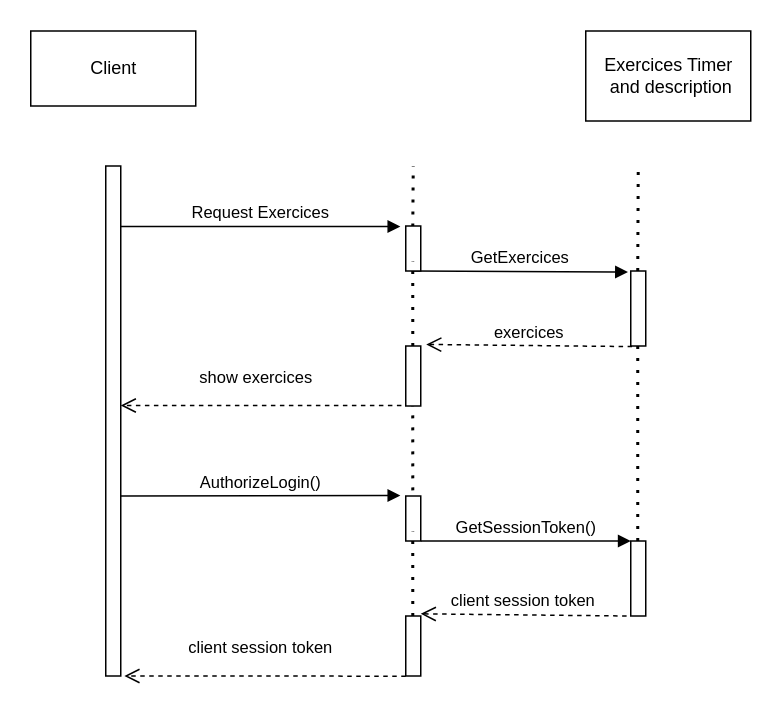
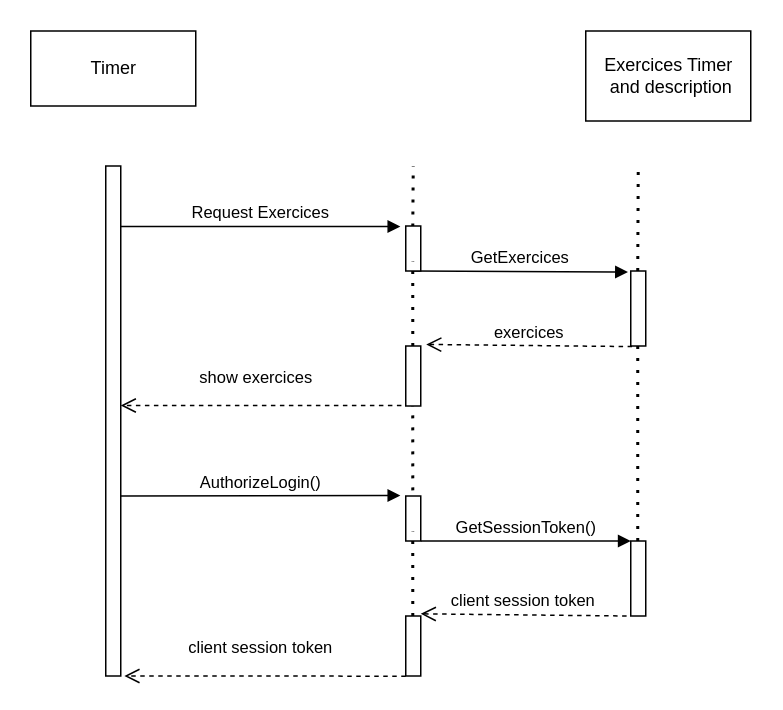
node "Client": label "Client" -> "Timer"
